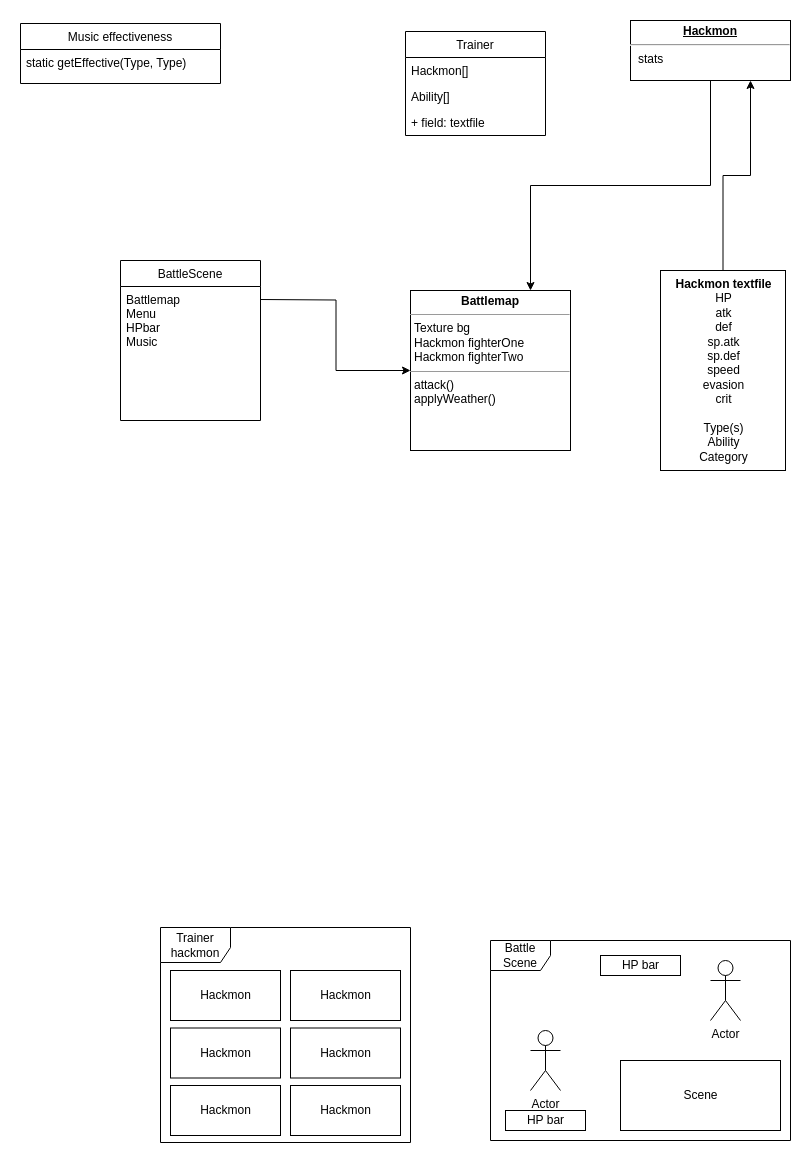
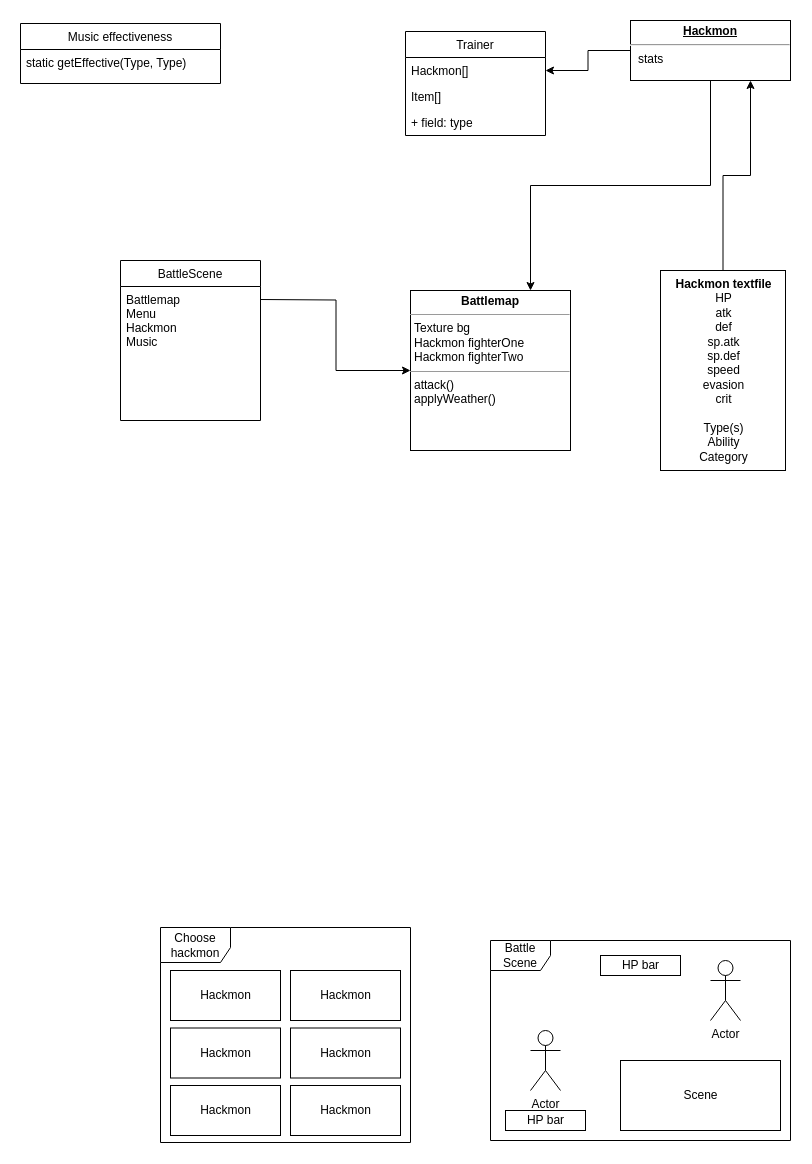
edge "Hackmon stats" -> "Hackmon[]": added
node "Ability[]": label "Ability[]" -> "Item[]"
node "+ field: textfile": label "+ field: textfile" -> "+ field: type"
node "Battlemap Menu HPbar Music": label "Battlemap Menu HPbar Music" -> "Battlemap Menu Hackmon Music"
node "Trainer hackmon": label "Trainer hackmon" -> "Choose hackmon"
